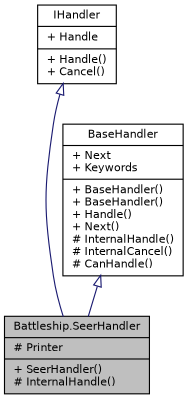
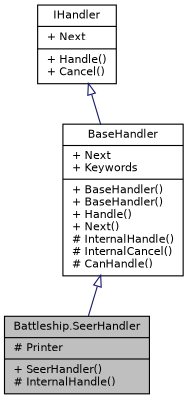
node "IHandler": text "+ Handle" -> "+ Next"
edge "Battleship.SeerHandler" -> "IHandler": now "BaseHandler" -> "IHandler"
